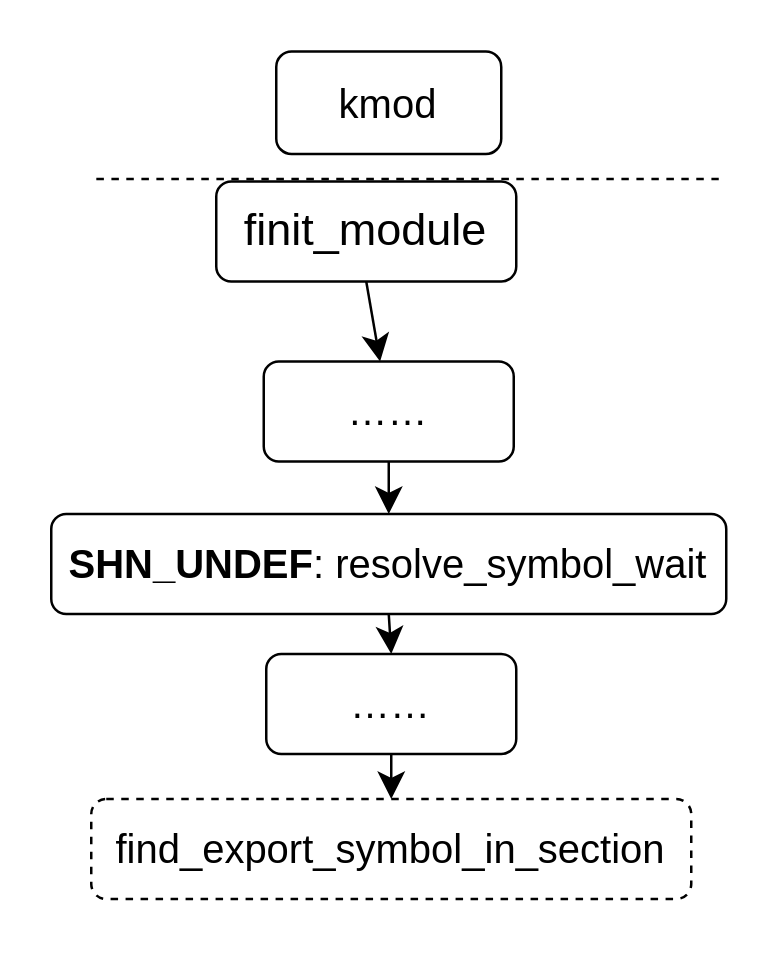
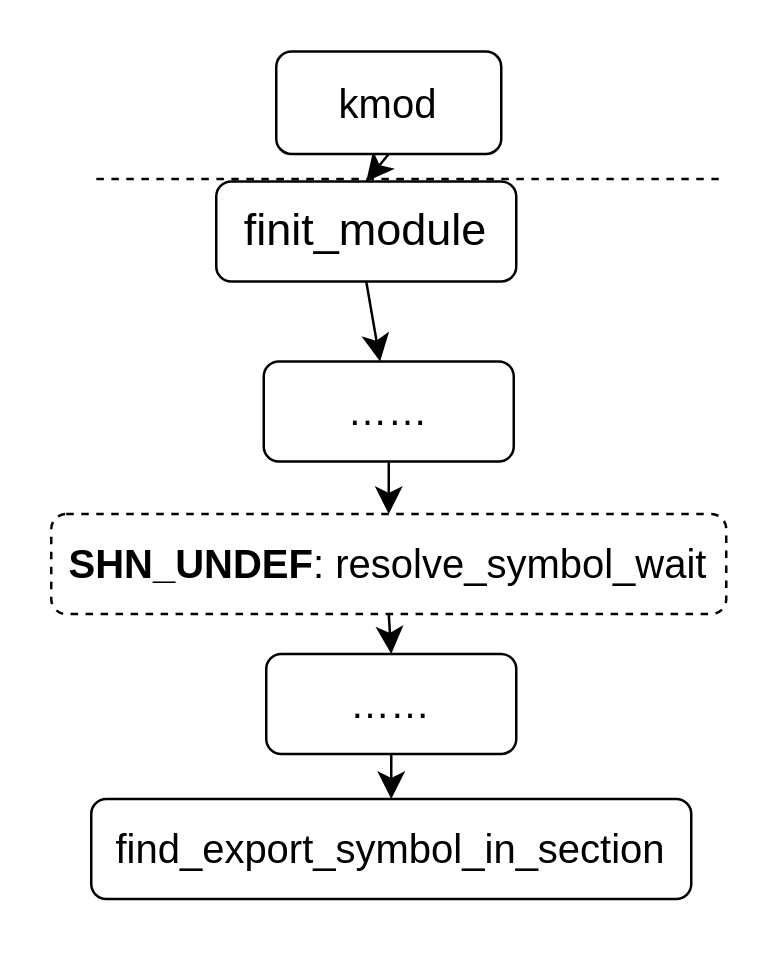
edge "kmod" -> "finit_module": added
node "SHN_UNDEF: resolve_symbol_wait": style solid -> dashed
node "find_export_symbol_in_section": style dashed -> solid
